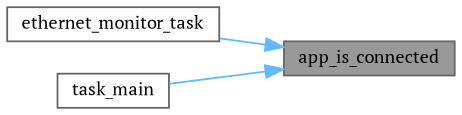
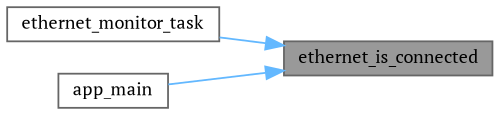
node "app_is_connected": label "app_is_connected" -> "ethernet_is_connected"
node "task_main": label "task_main" -> "app_main"
